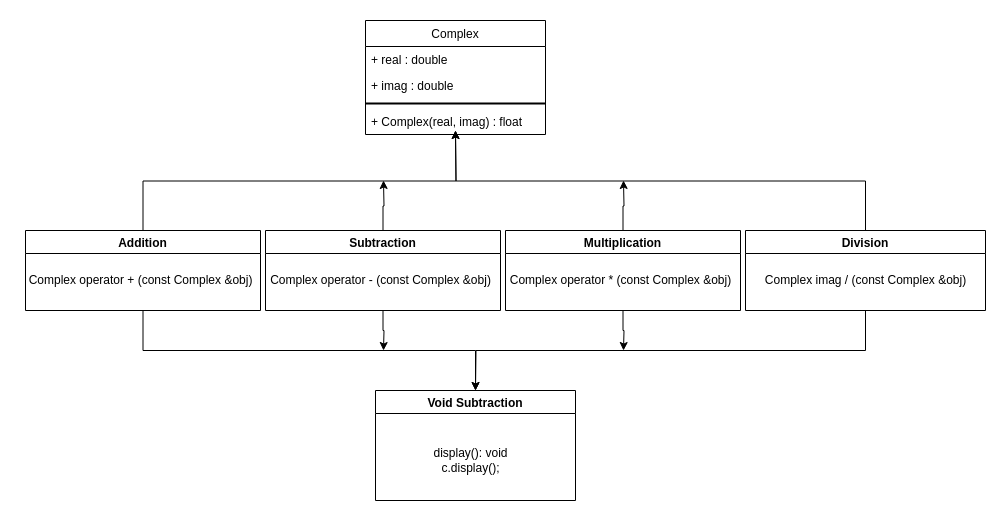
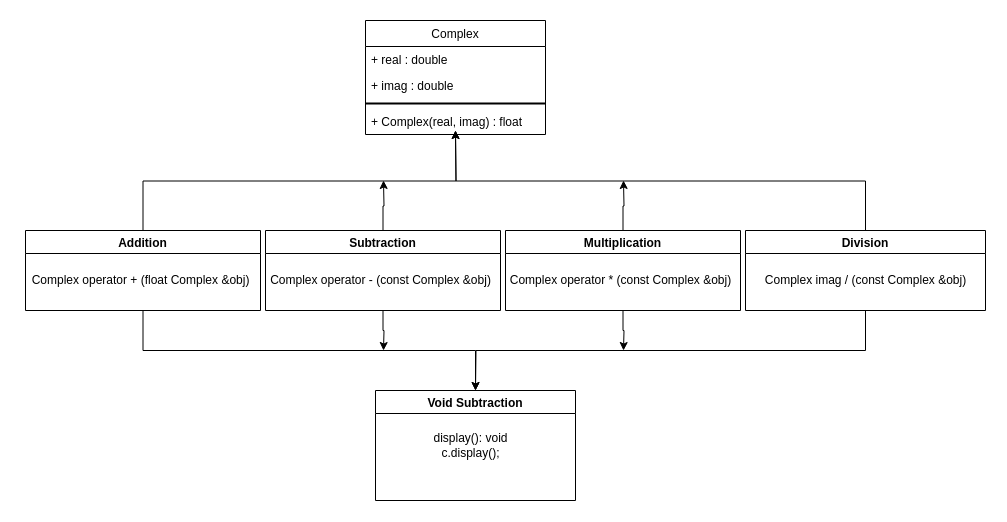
node "Complex operator + (const Complex &obj)": label "Complex operator + (const Complex &obj)" -> "Complex operator + (float Complex &obj)"
node "display(): void c.display();": moved (471, 461) -> (471, 446)
